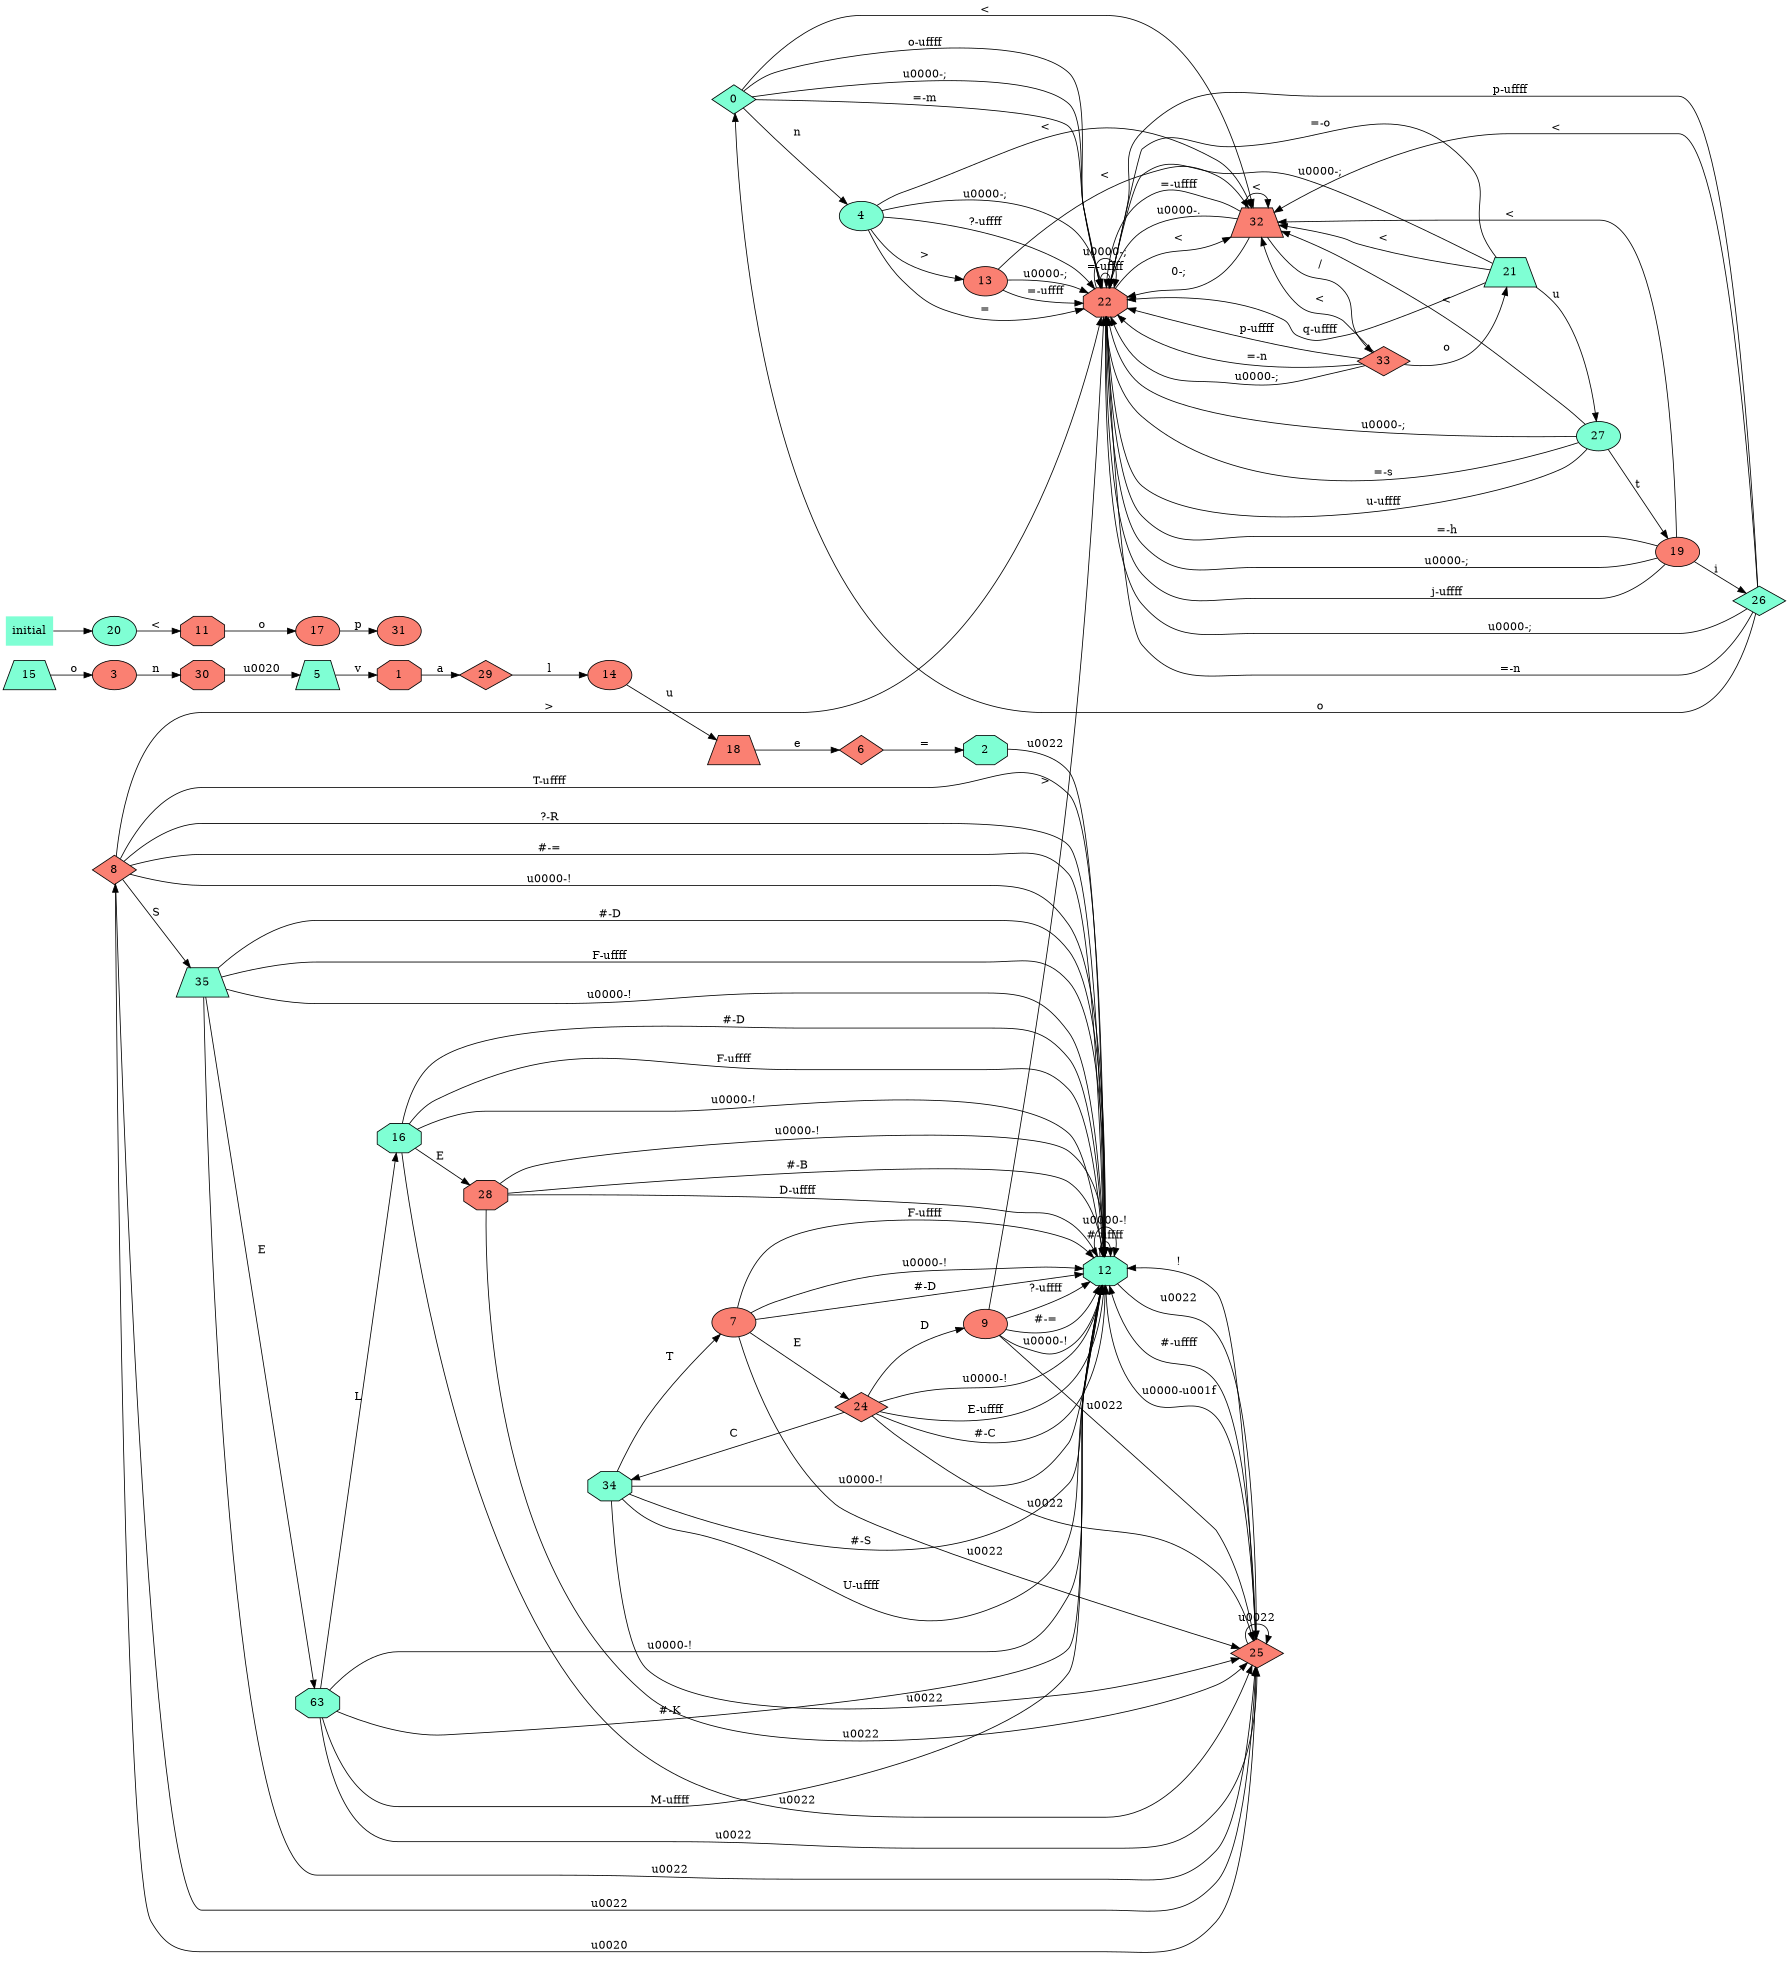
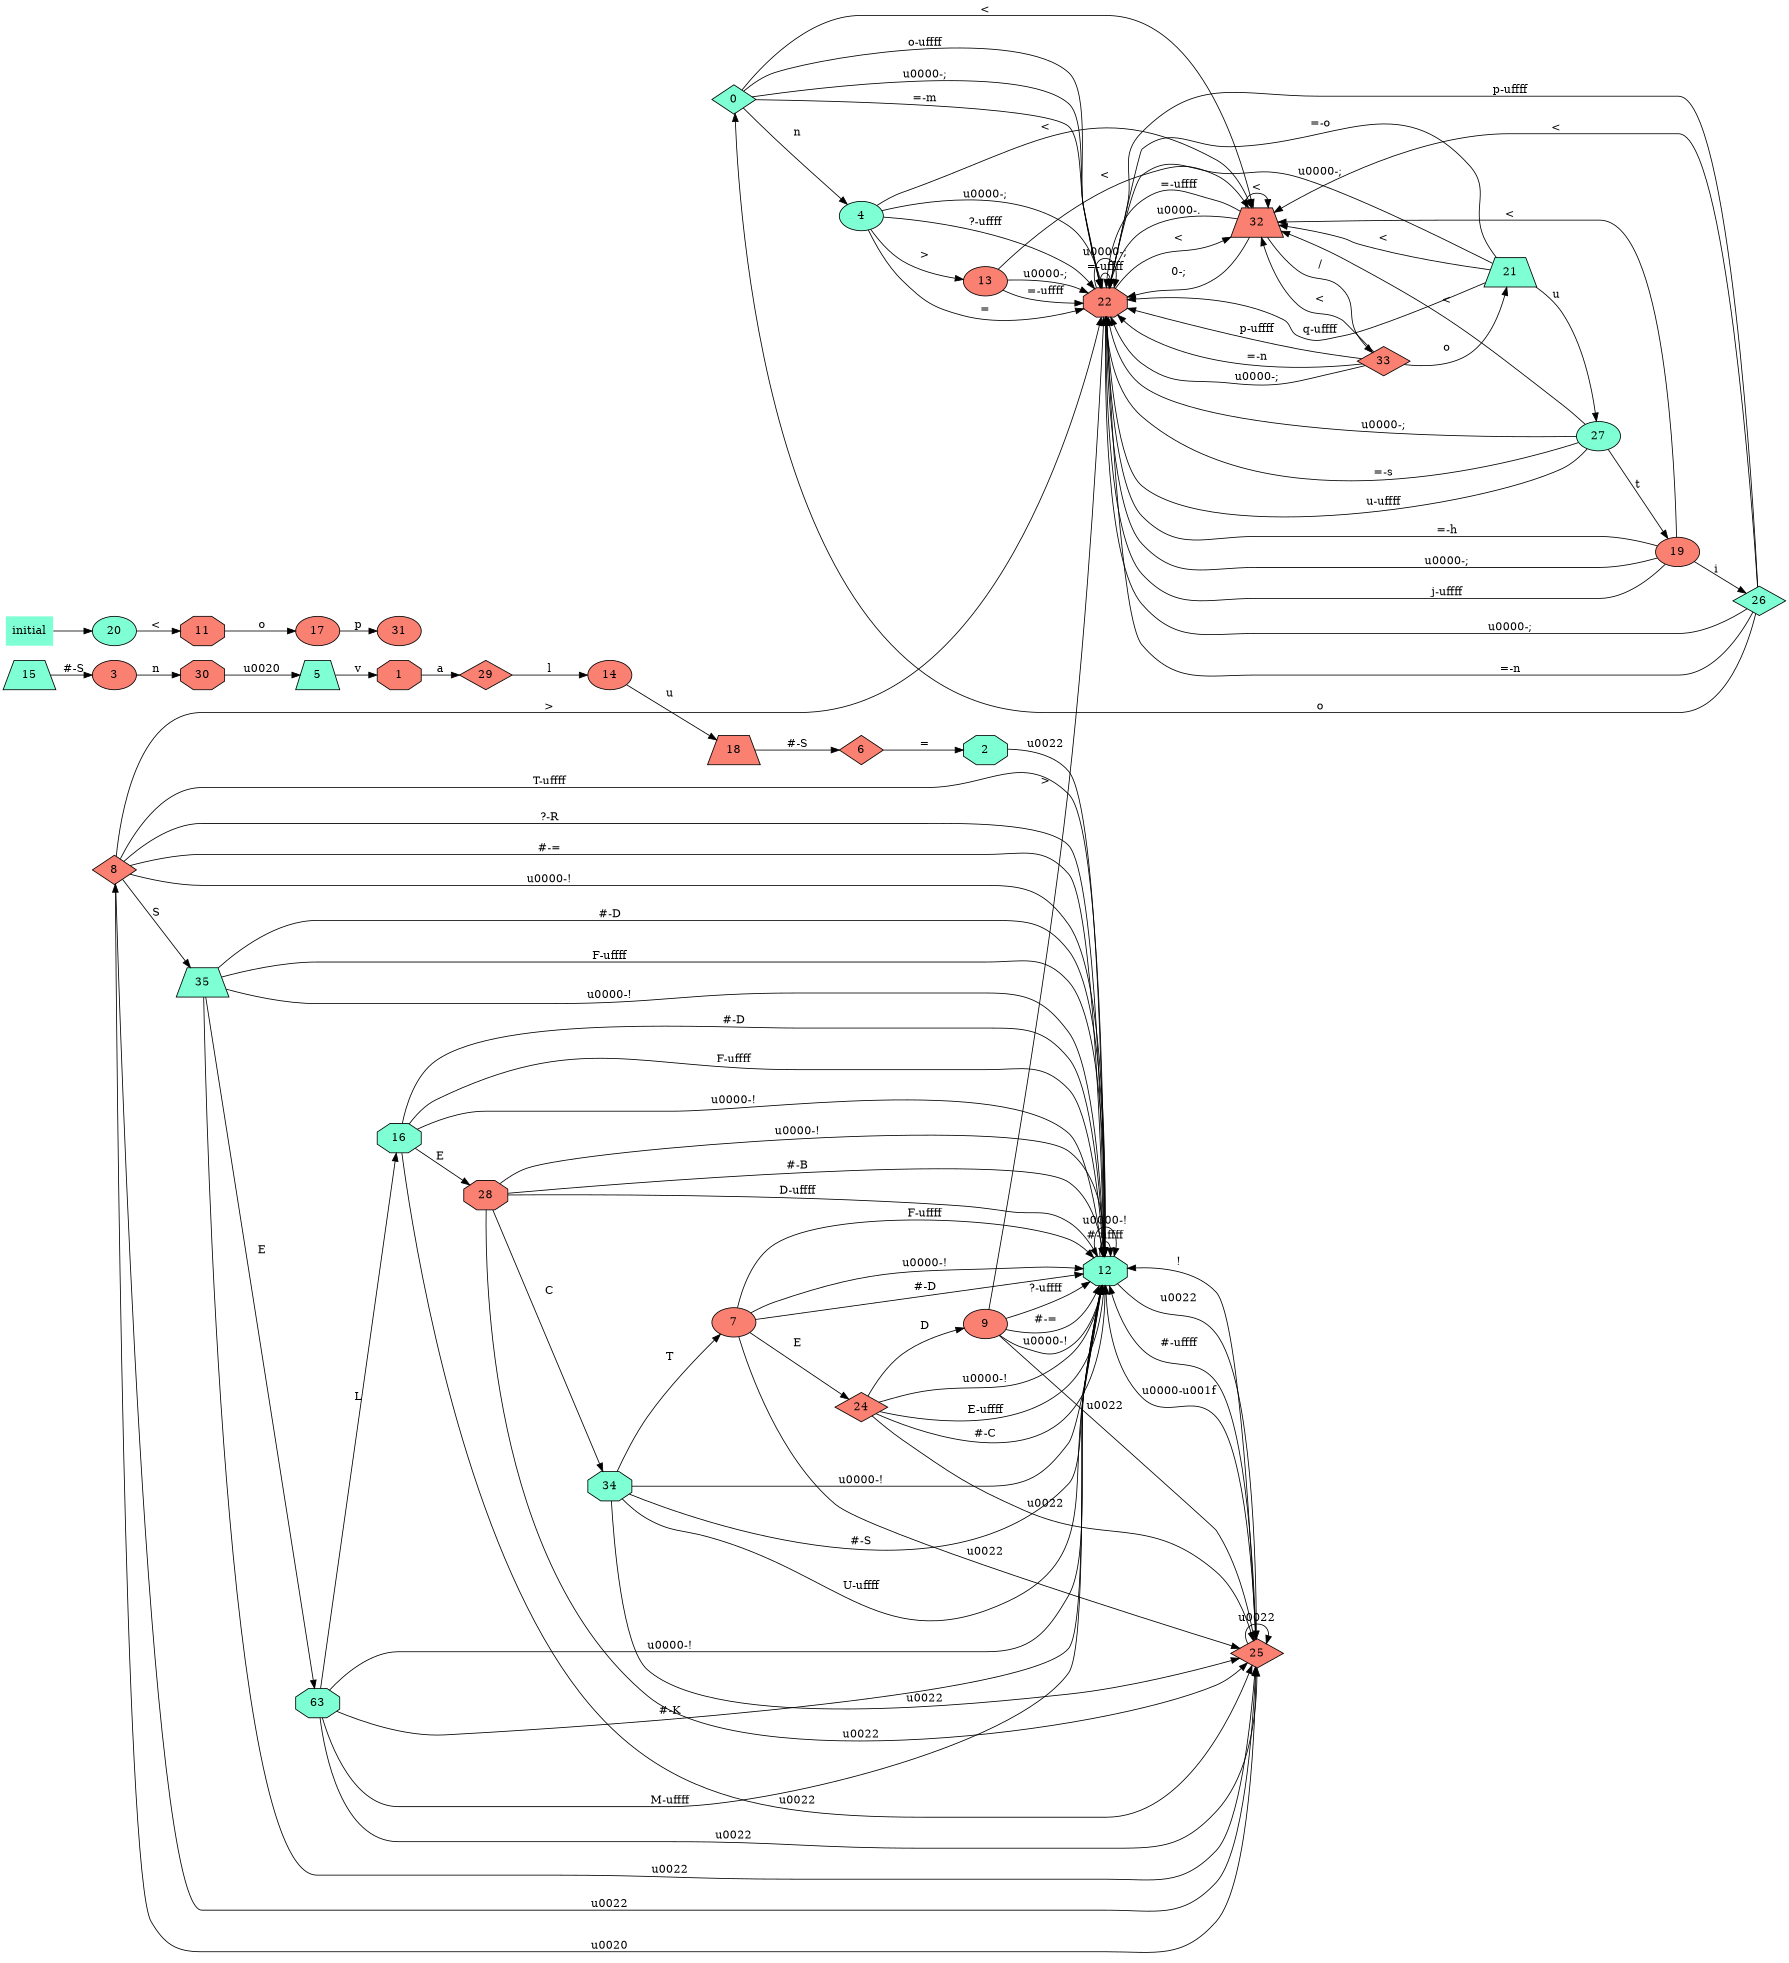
edge "15" -> "3": label "o" -> "#-S"
edge "18" -> "6": label "e" -> "#-S"
edge "24" -> "34": now "28" -> "34"
